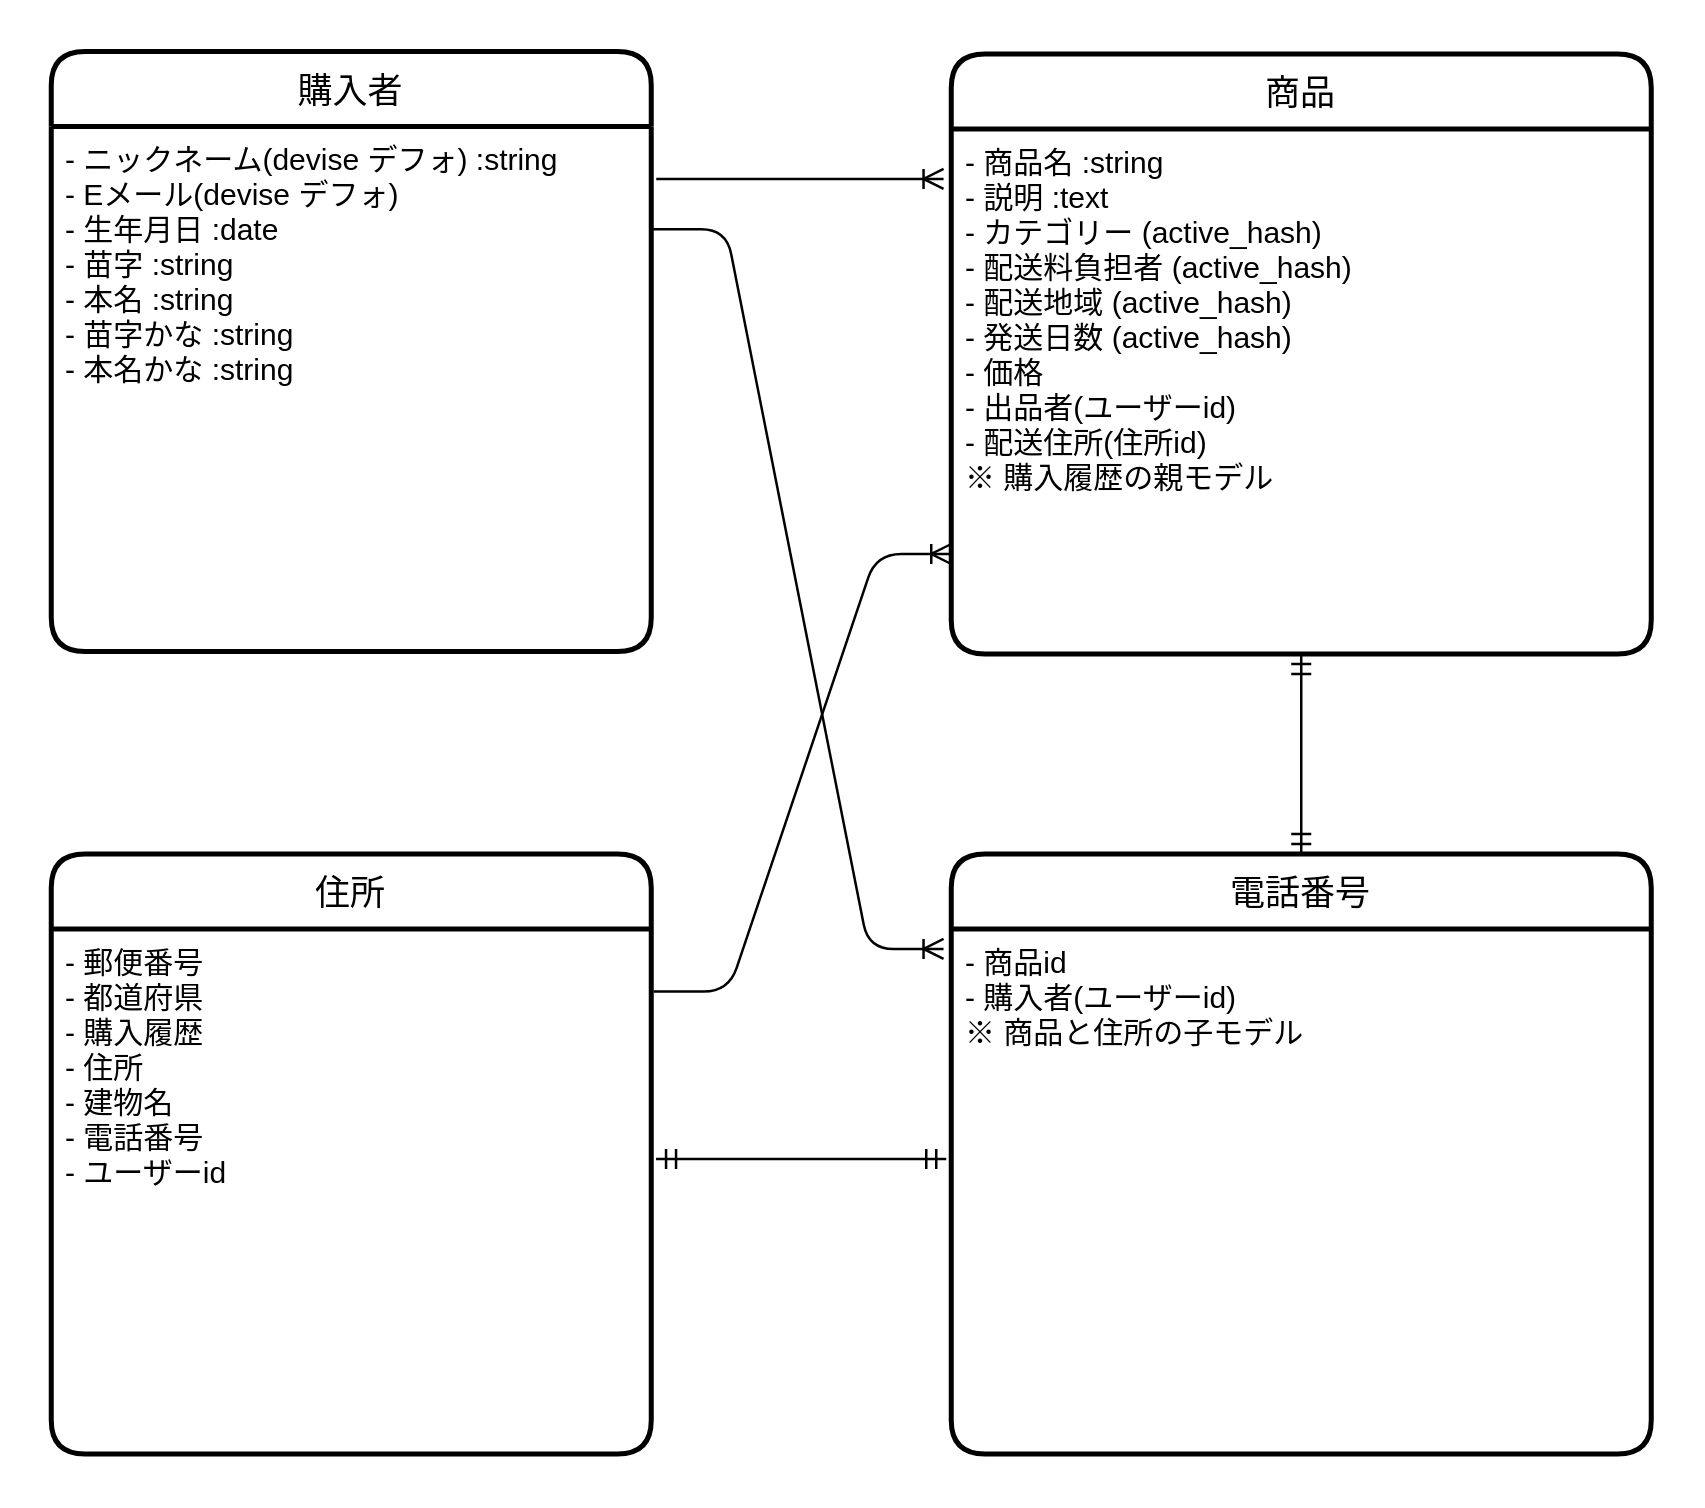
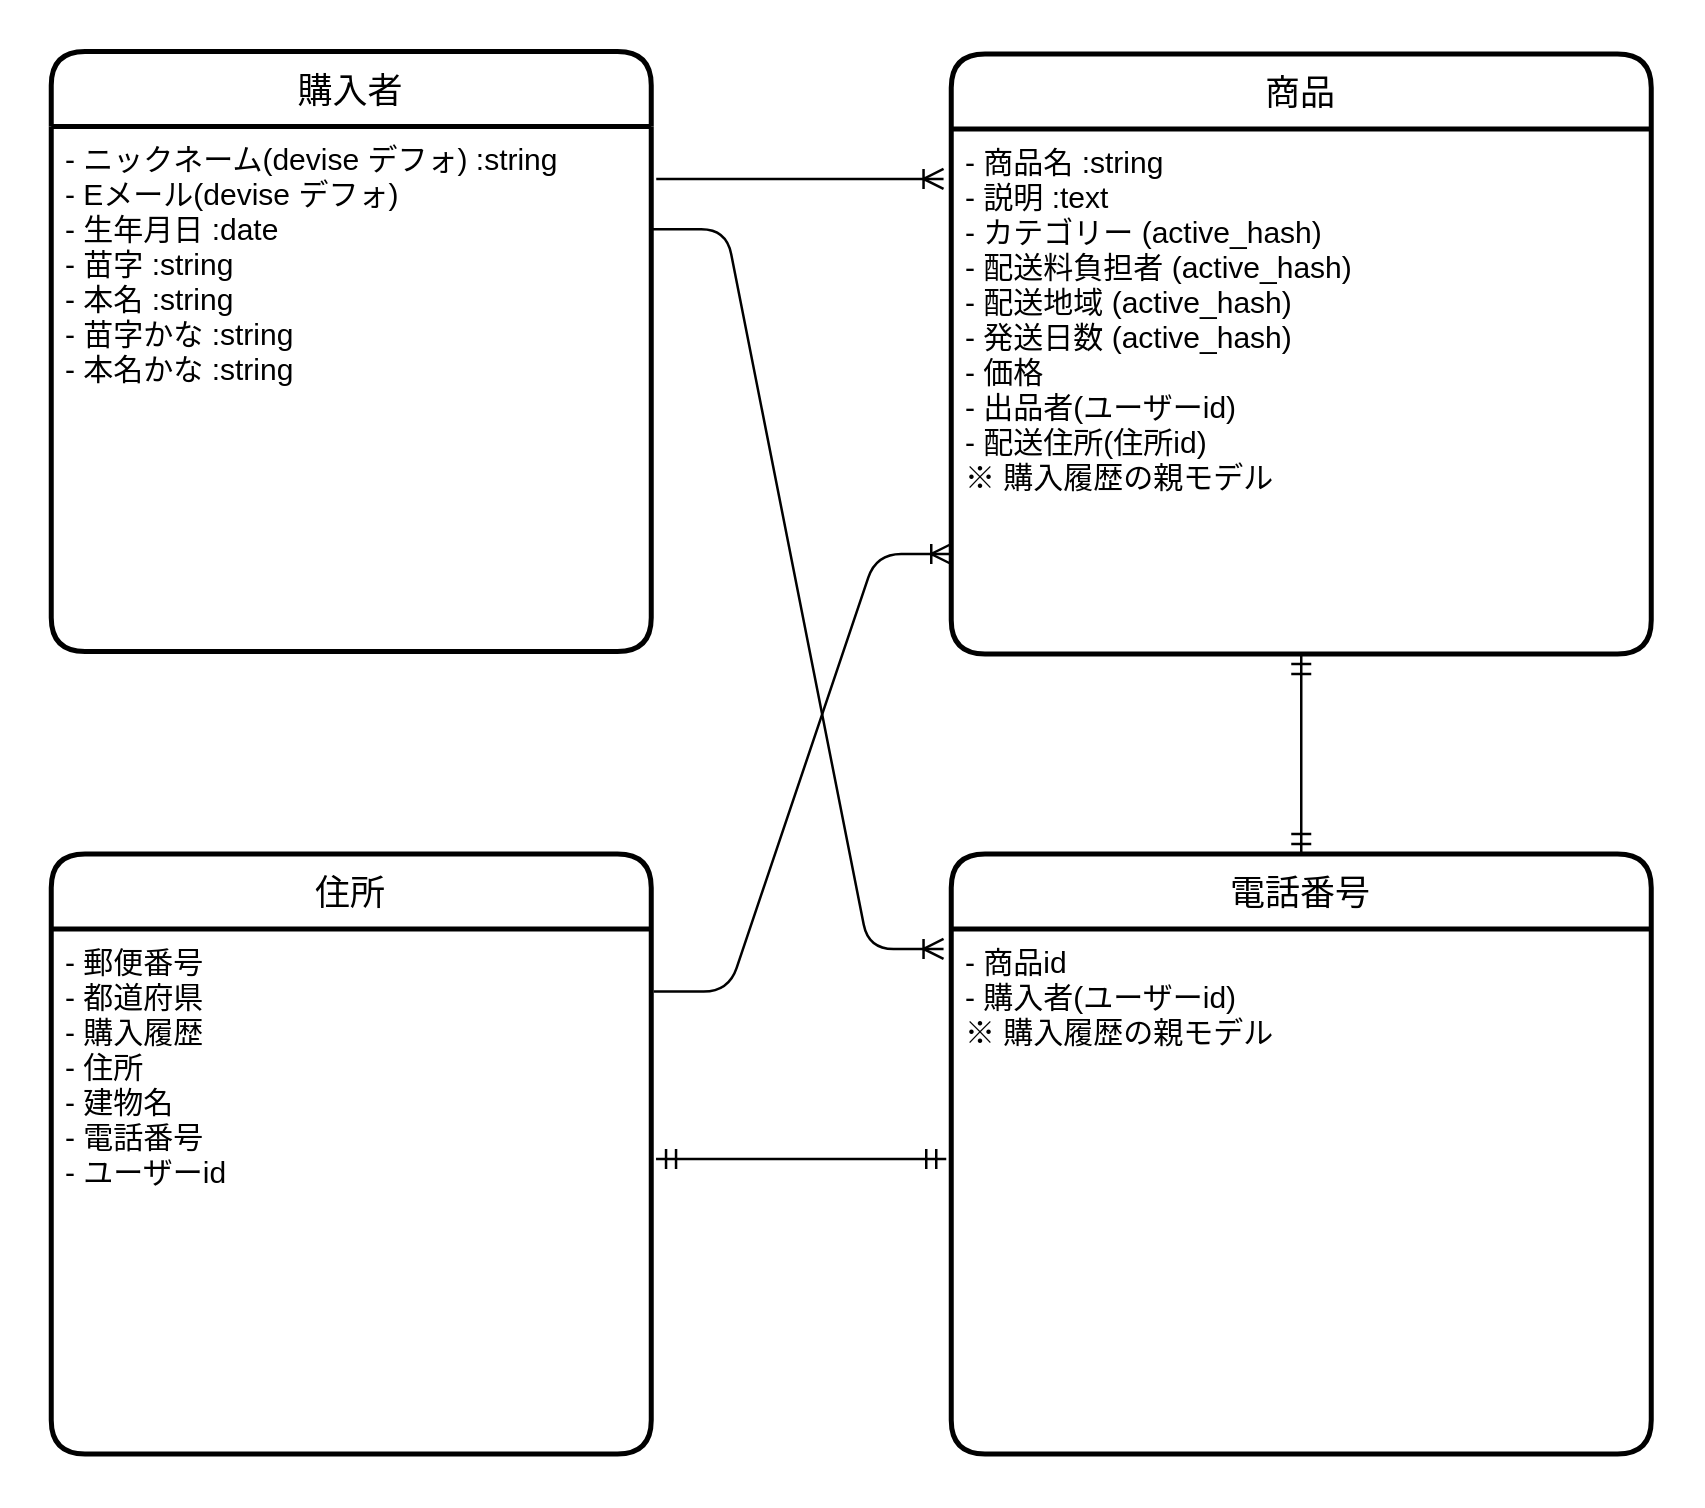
node "- 商品id - 購入者(ユーザーid) ※ 商品と住所の子モデル": label "- 商品id - 購入者(ユーザーid) ※ 商品と住所の子モデル" -> "- 商品id - 購入者(ユーザーid) ※ 購入履歴の親モデル"
